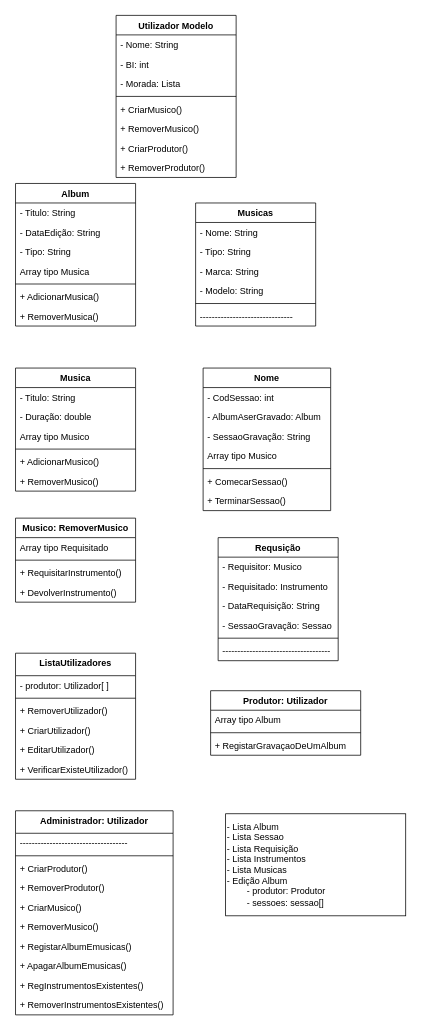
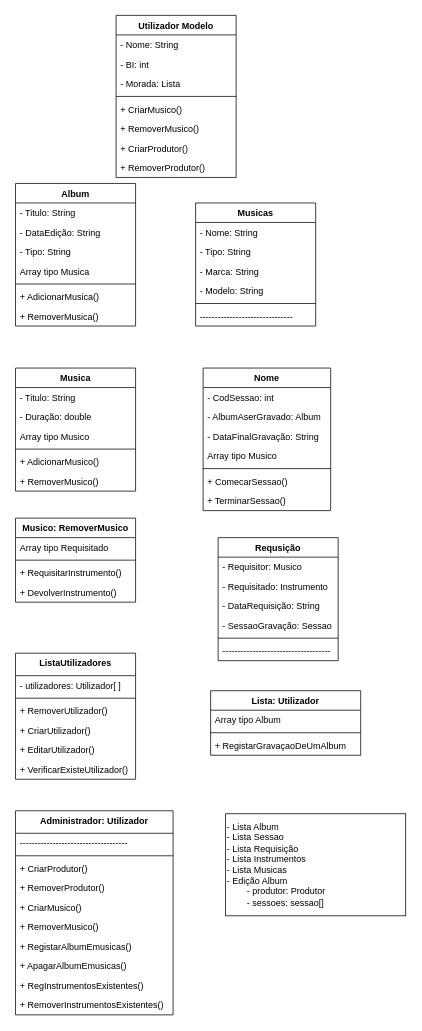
node "- SessaoGravação: String": label "- SessaoGravação: String" -> "- DataFinalGravação: String"
node "- produtor: Utilizador[ ]": label "- produtor: Utilizador[ ]" -> "- utilizadores: Utilizador[ ]"
node "Produtor: Utilizador": label "Produtor: Utilizador" -> "Lista: Utilizador"
